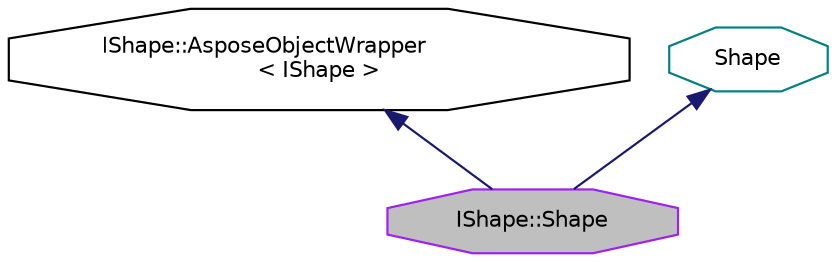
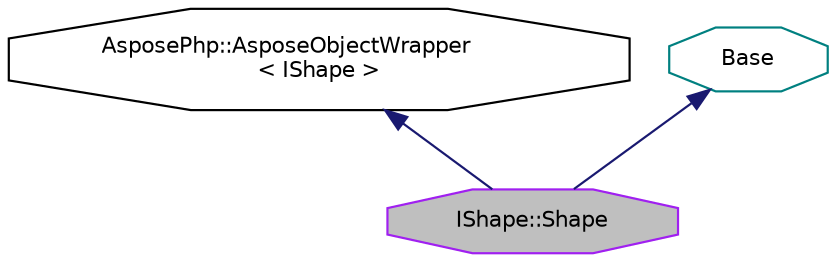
node "IShape::AsposeObjectWrapper < IShape >": label "IShape::AsposeObjectWrapper < IShape >" -> "AsposePhp::AsposeObjectWrapper < IShape >"
node "Shape": label "Shape" -> "Base"
